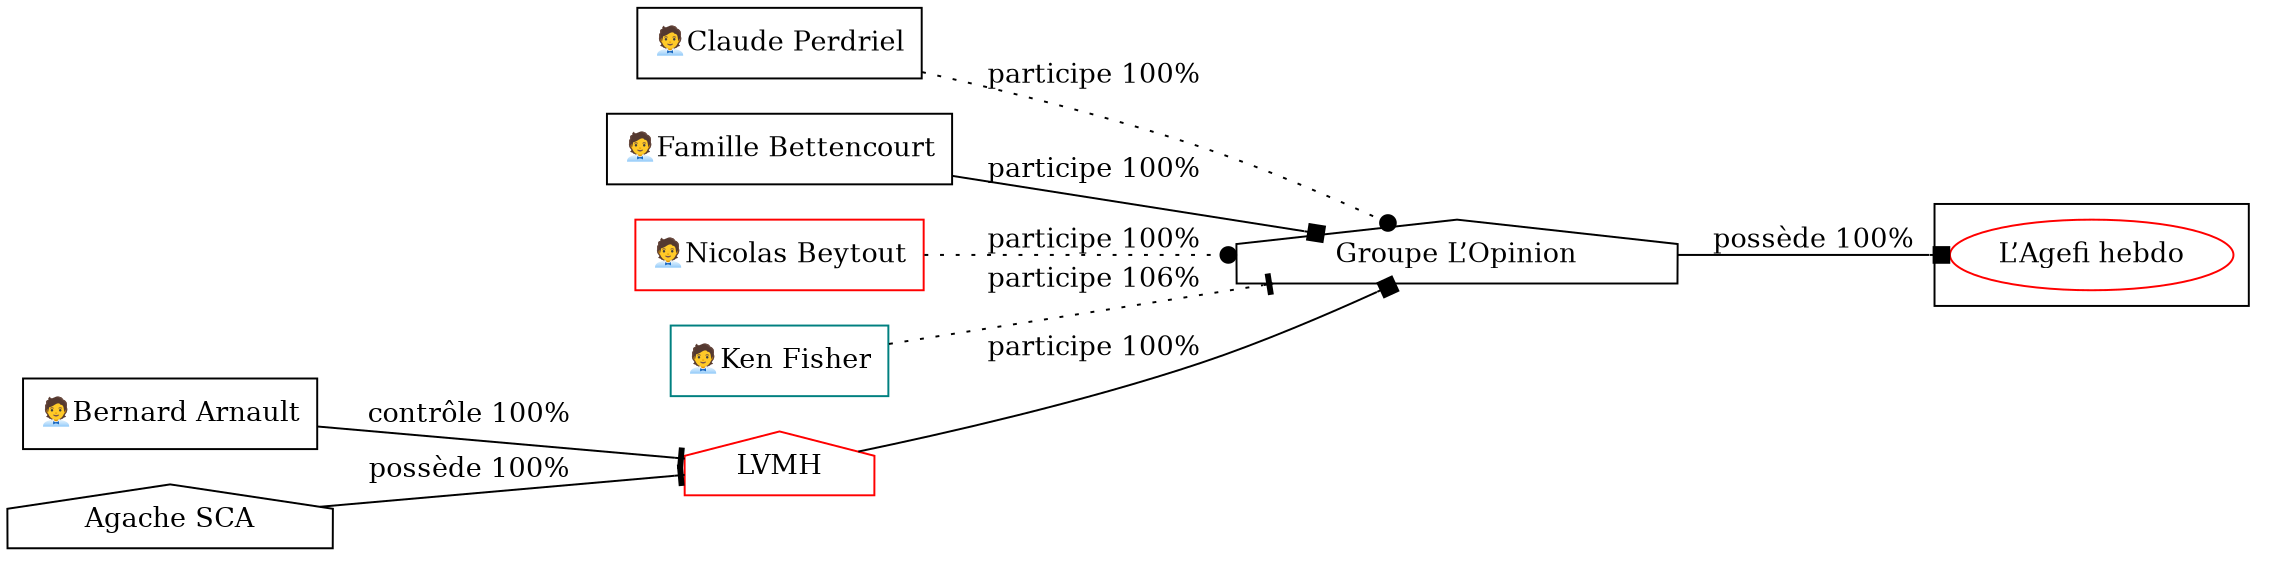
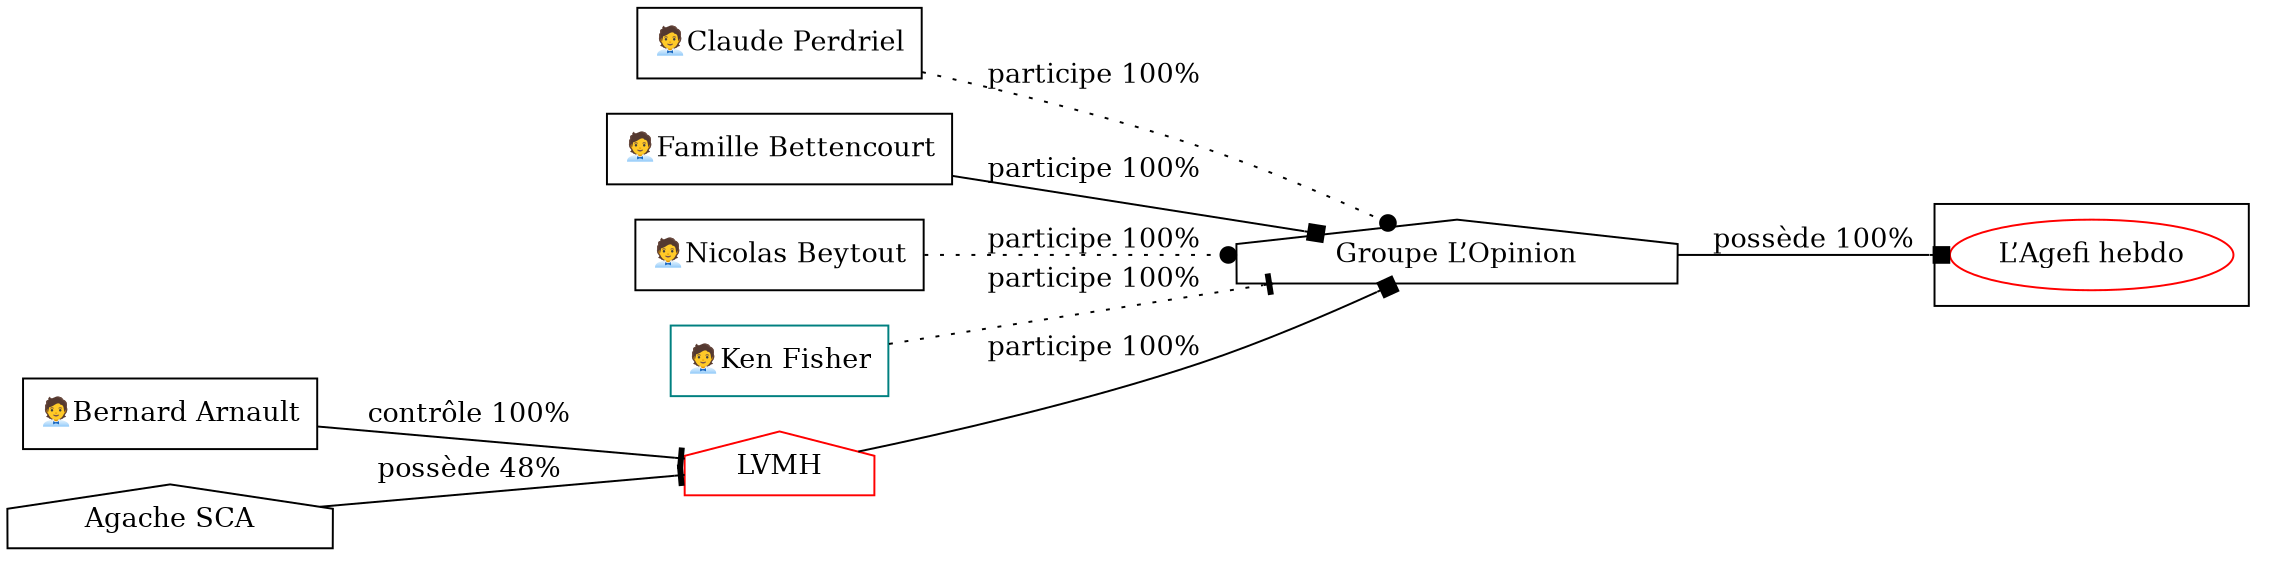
node "🧑‍💼Nicolas Beytout": color red -> black
edge "🧑‍💼Ken Fisher" -> "Groupe L’Opinion": label "participe 106%" -> "participe 100%"
edge "Agache SCA" -> "LVMH": label "possède 100%" -> "possède 48%"
